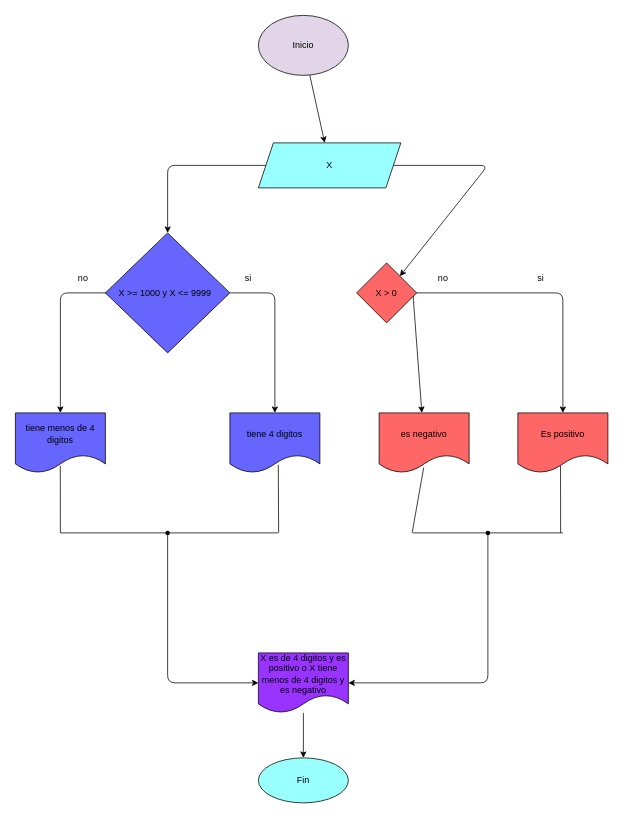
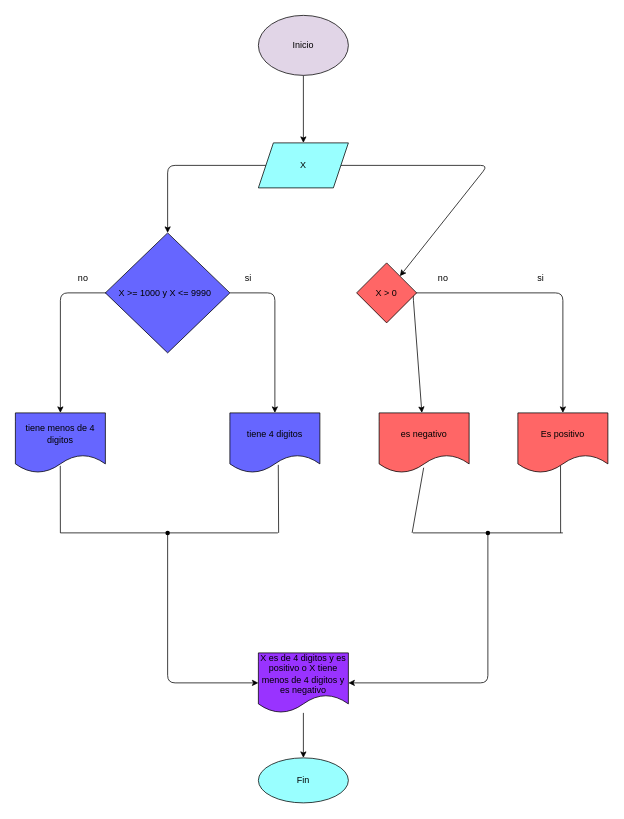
node "X": size 143x45 -> 90x45
node "X >= 1000 y X <= 9999": label "X >= 1000 y X <= 9999" -> "X >= 1000 y X <= 9990"
